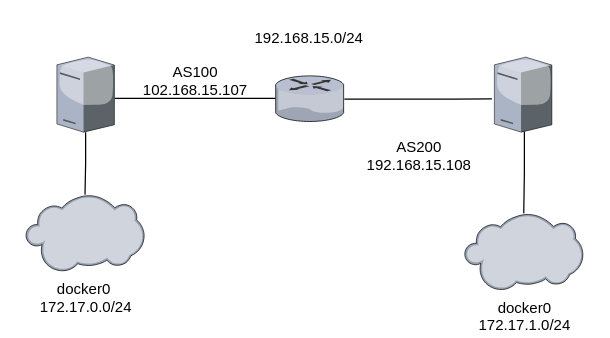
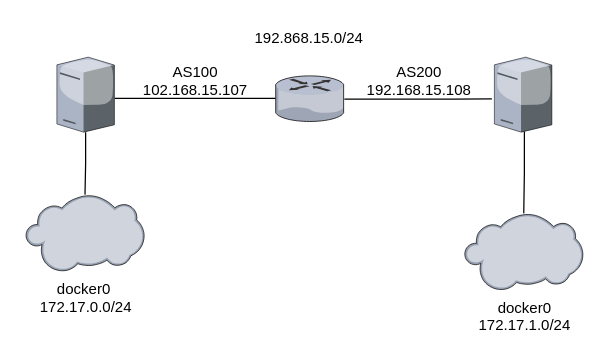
node "192.168.15.0/24": label "192.168.15.0/24" -> "192.868.15.0/24"
node "AS200 192.168.15.108": moved (419, 155) -> (419, 80)
